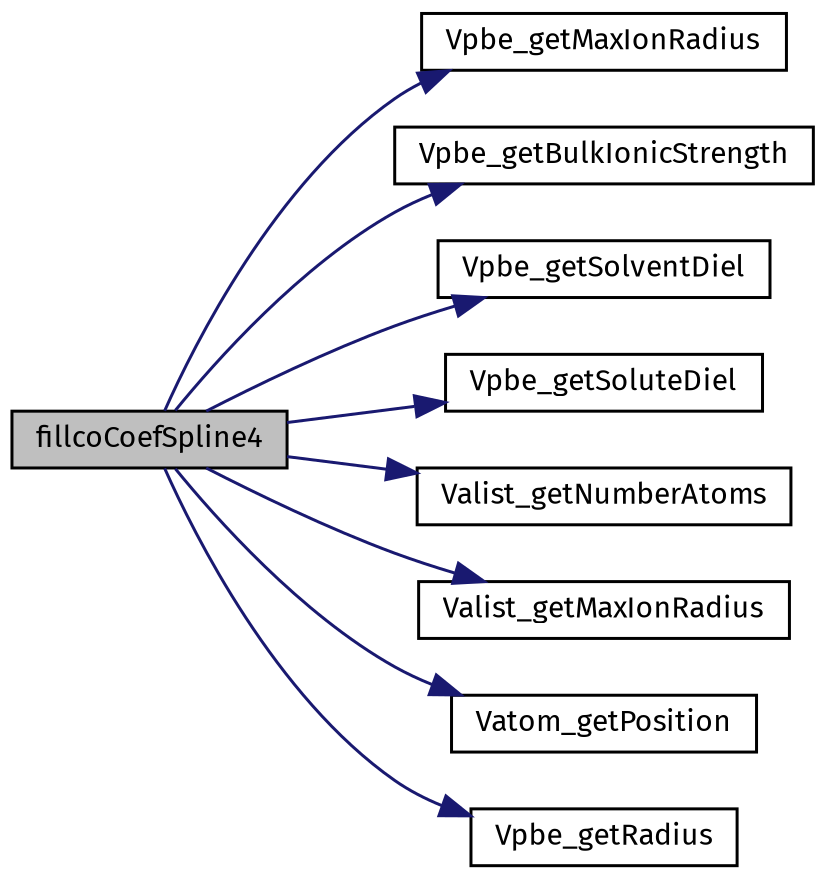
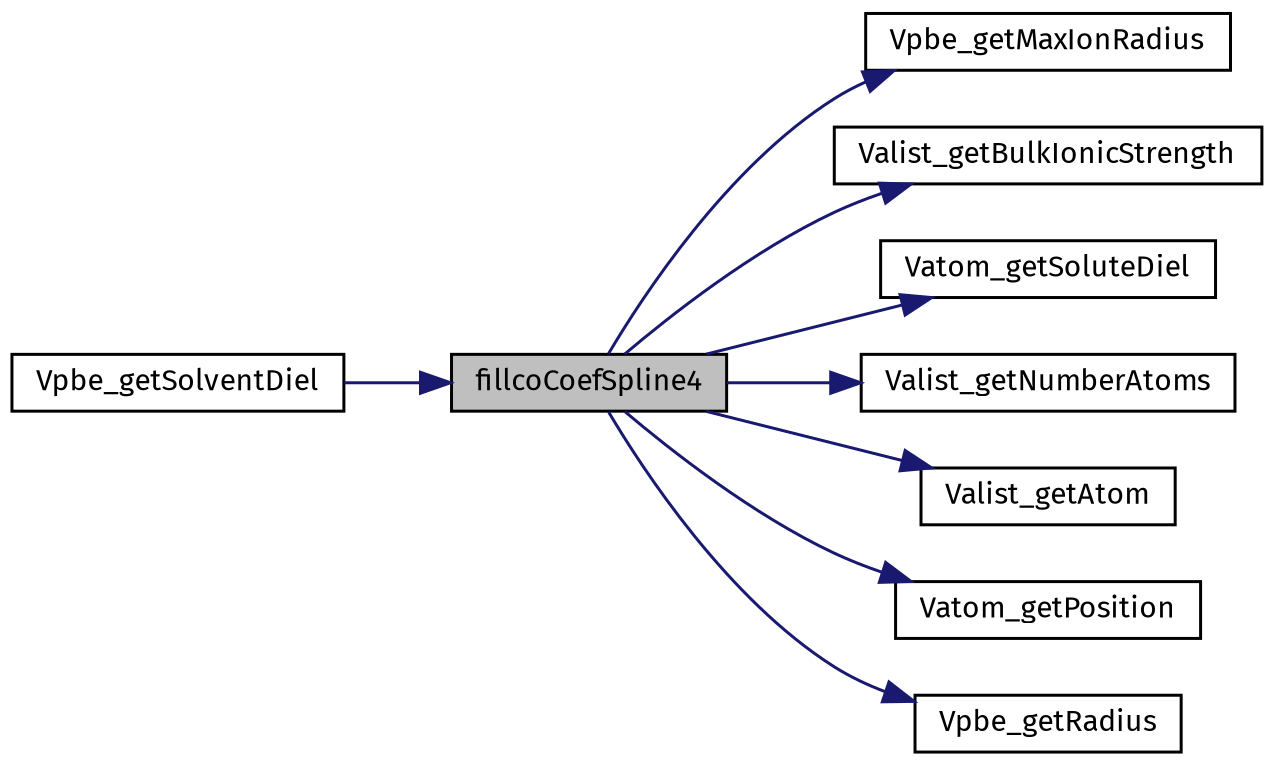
node "Vpbe_getBulkIonicStrength": label "Vpbe_getBulkIonicStrength" -> "Valist_getBulkIonicStrength"
edge "fillcoCoefSpline4" -> "Vpbe_getSolventDiel": reversed
node "Vpbe_getSoluteDiel": label "Vpbe_getSoluteDiel" -> "Vatom_getSoluteDiel"
node "Valist_getMaxIonRadius": label "Valist_getMaxIonRadius" -> "Valist_getAtom"
